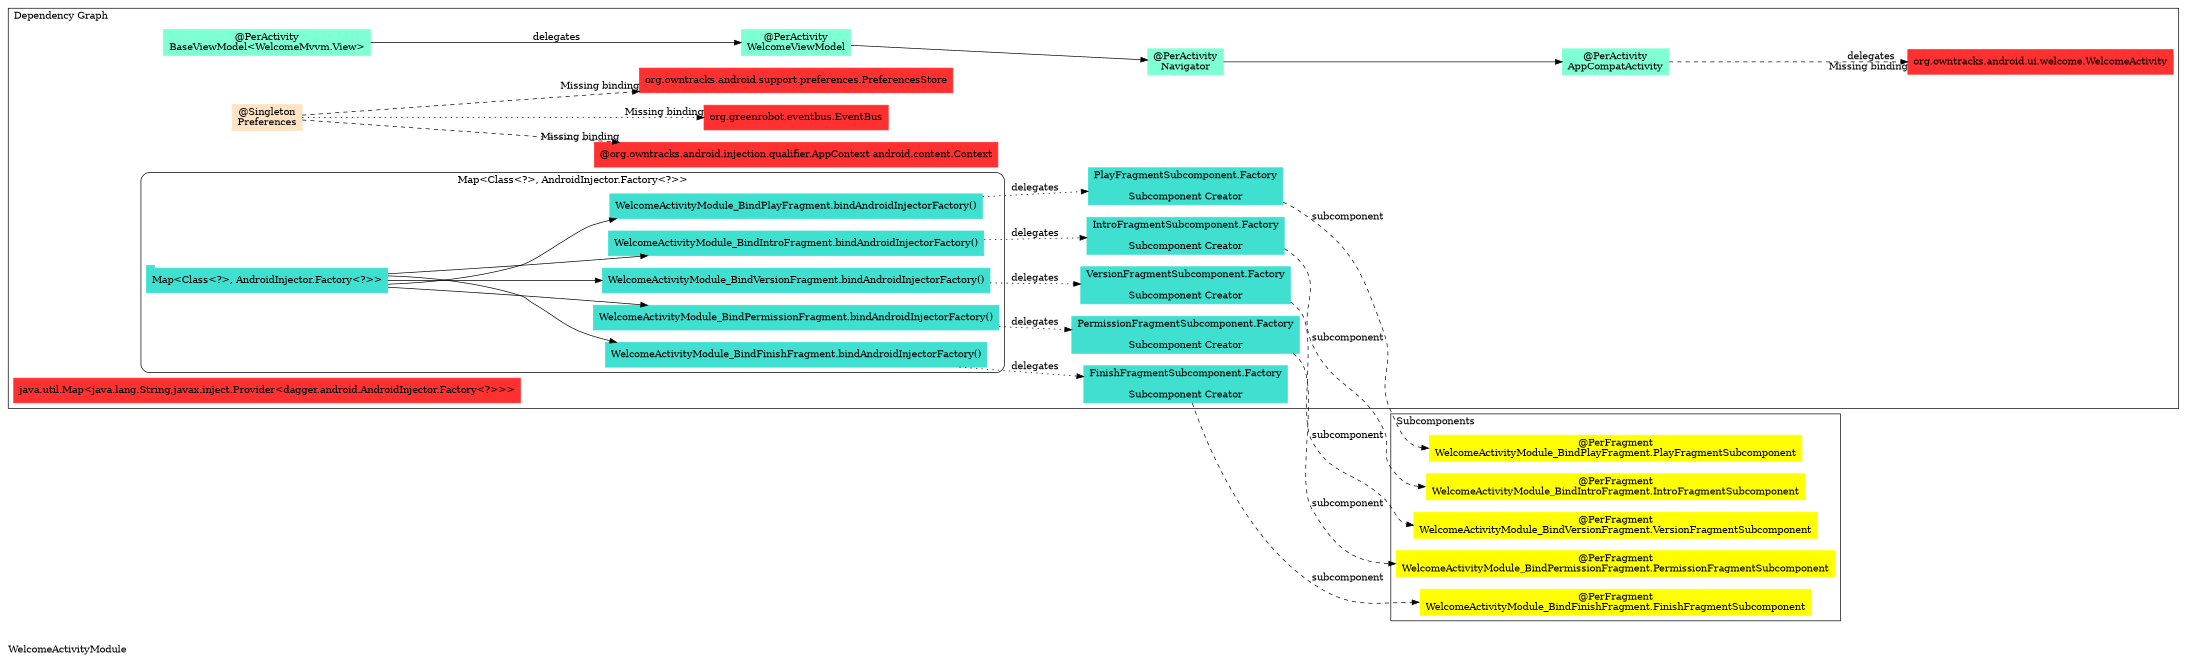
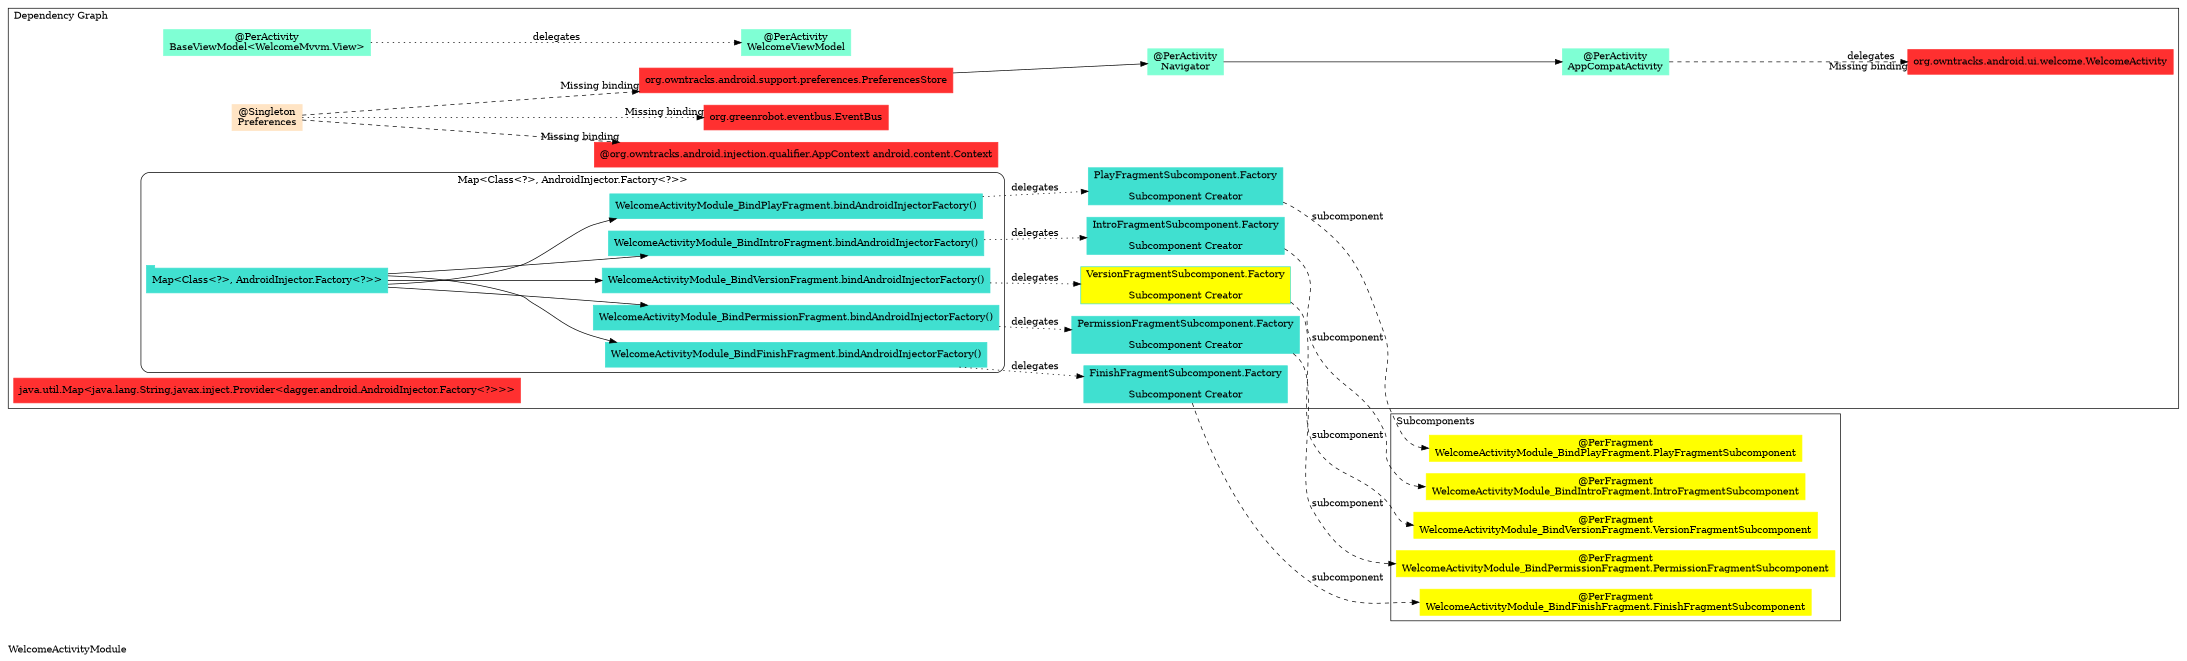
edge "@PerActivity BaseViewModel<WelcomeMvvm.View>" -> "@PerActivity WelcomeViewModel": style solid -> dotted
edge "@PerActivity WelcomeViewModel" -> "@PerActivity Navigator": now "org.owntracks.android.support.preferences.PreferencesStore" -> "@PerActivity Navigator"
node "VersionFragmentSubcomponent.Factory Subcomponent Creator": fillcolor turquoise -> yellow1
